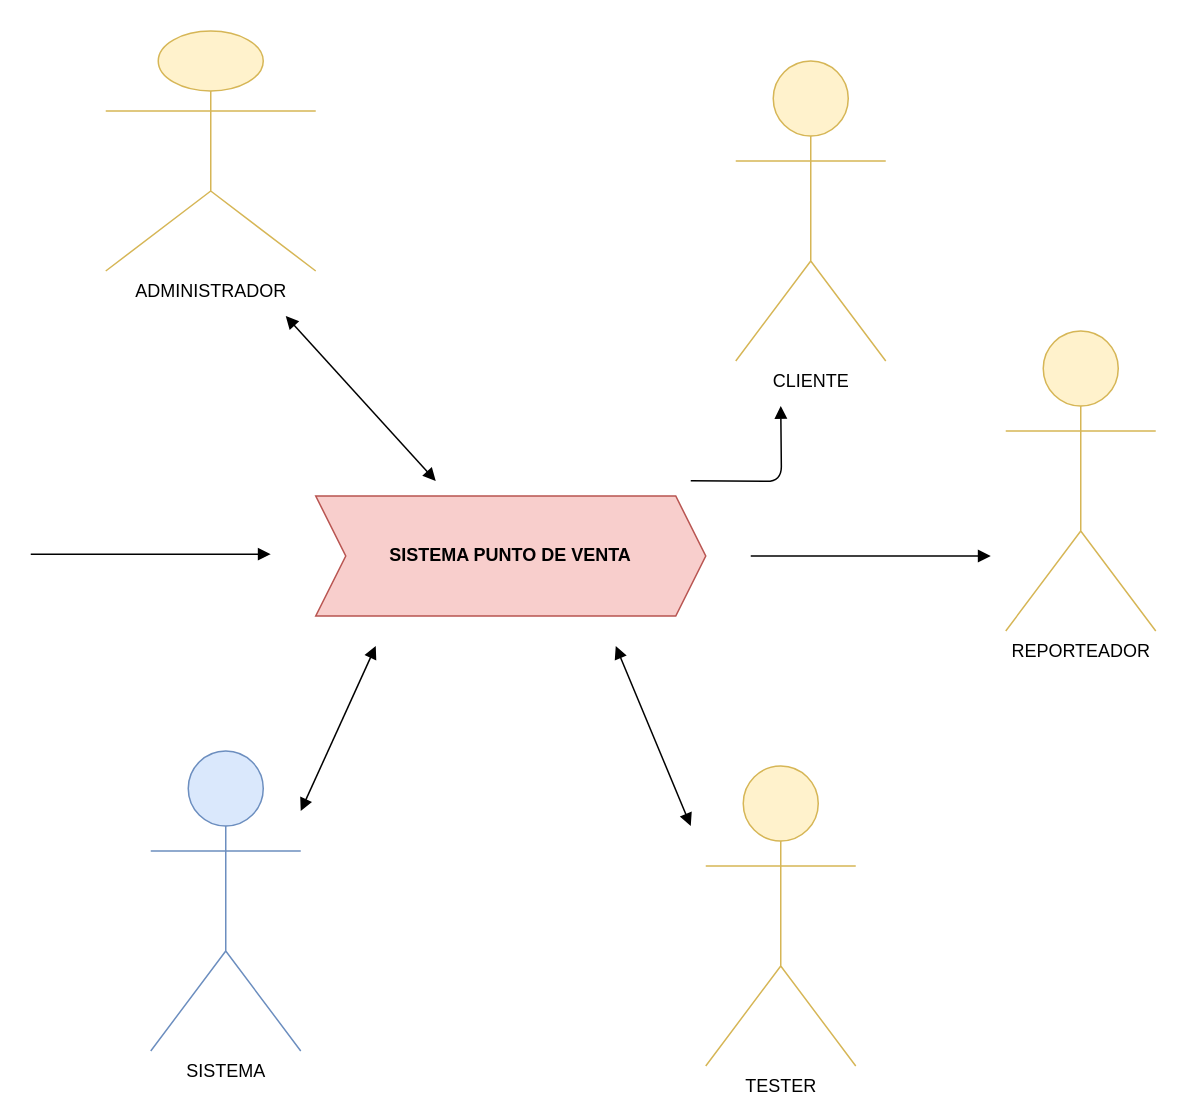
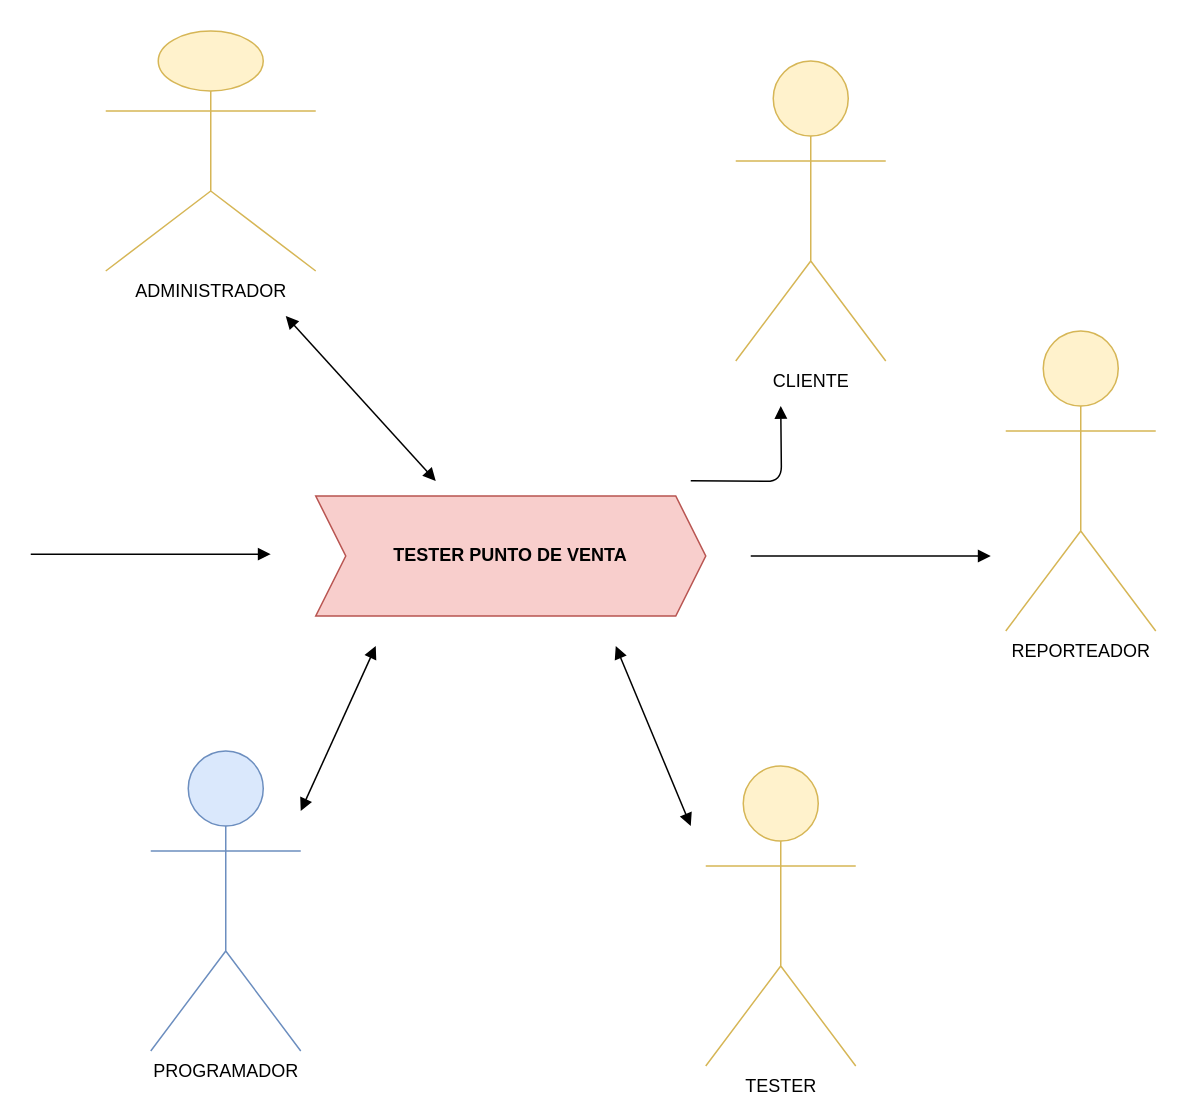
node "SISTEMA PUNTO DE VENTA": label "SISTEMA PUNTO DE VENTA" -> "TESTER PUNTO DE VENTA"
node "SISTEMA": label "SISTEMA" -> "PROGRAMADOR"
